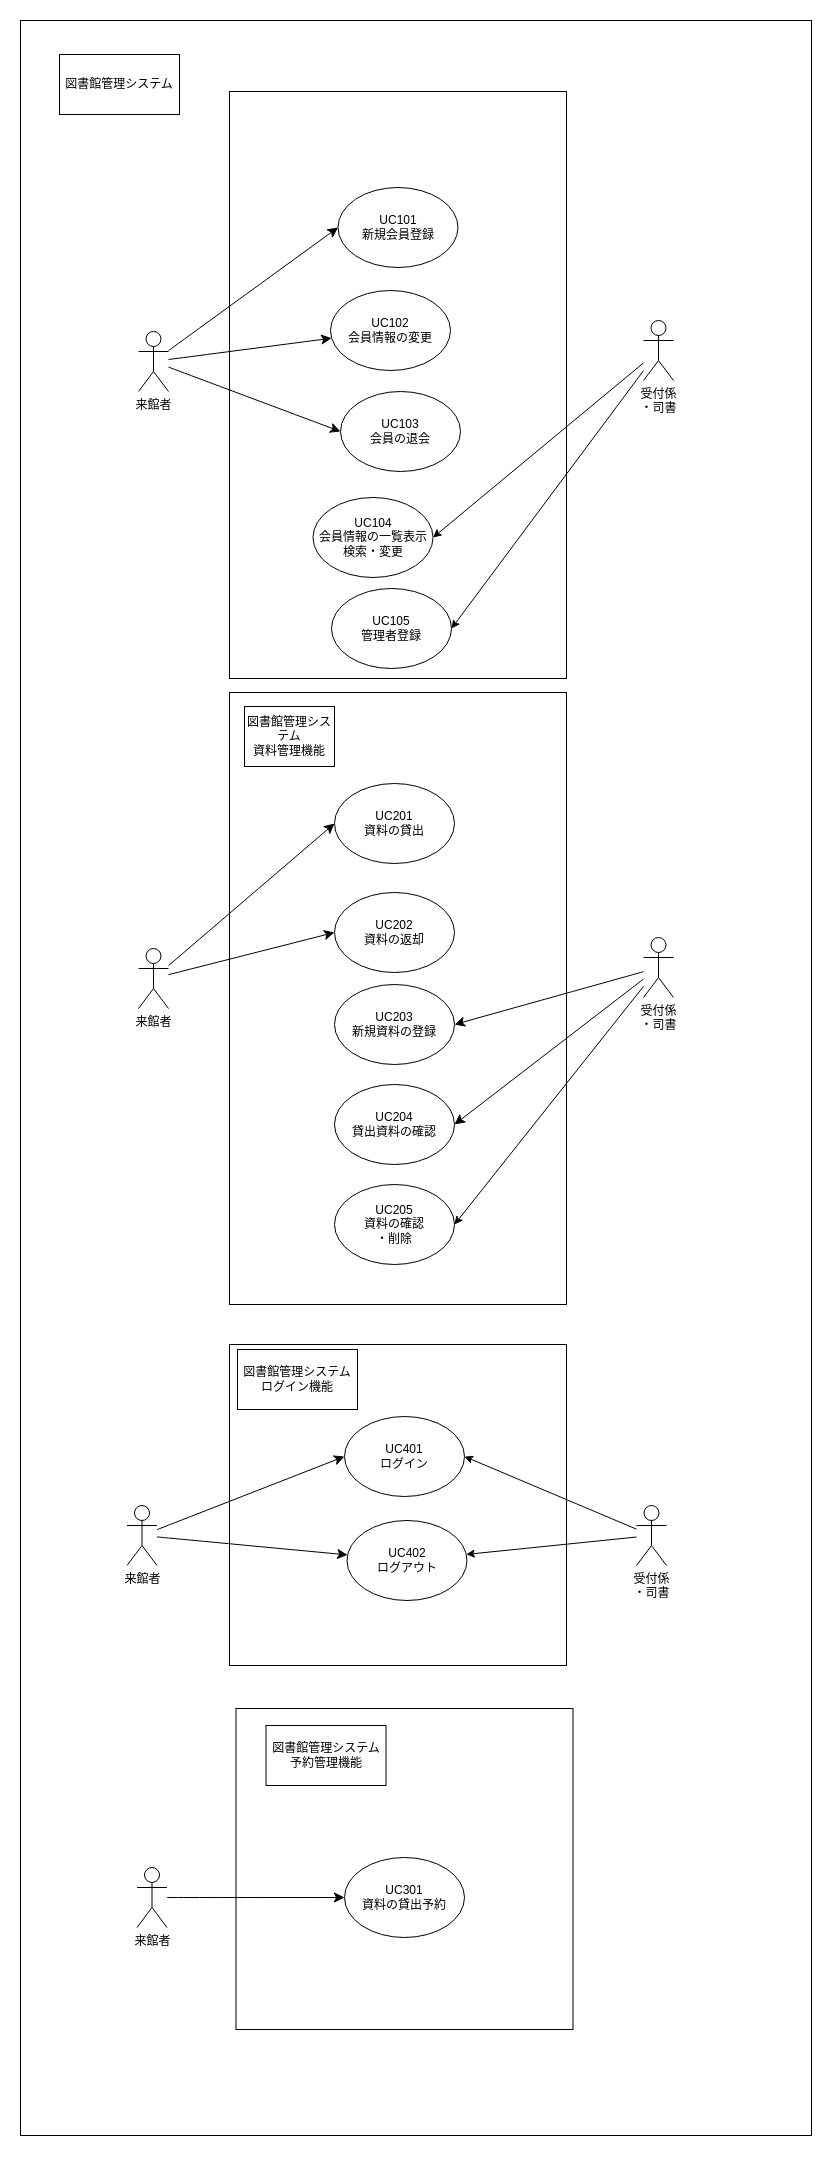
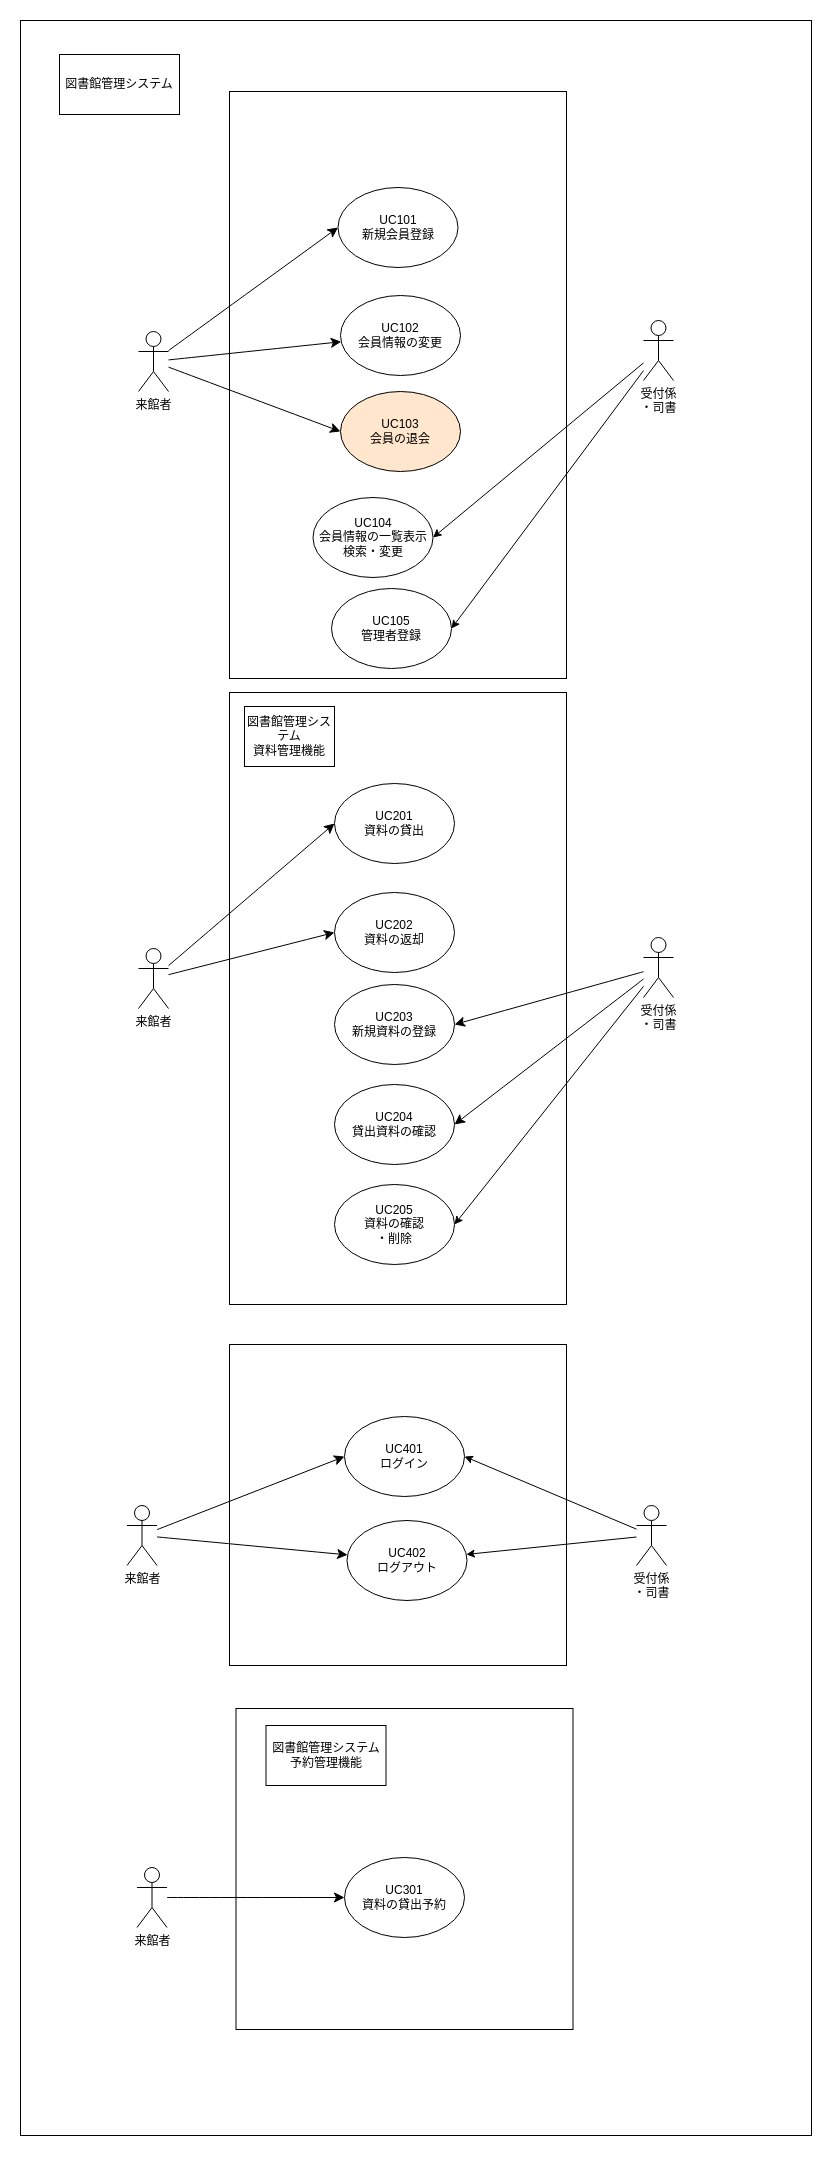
node "UC102 会員情報の変更": moved (391, 331) -> (401, 336)
node "UC103 会員の退会": fillcolor #ffffff -> #ffe6cc
node "図書館管理システム ログイン機能": removed
